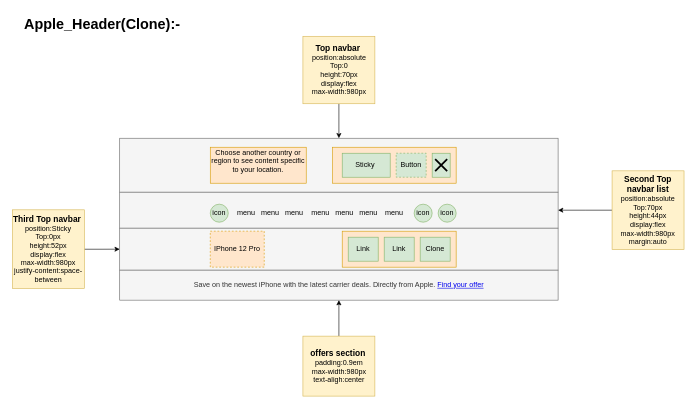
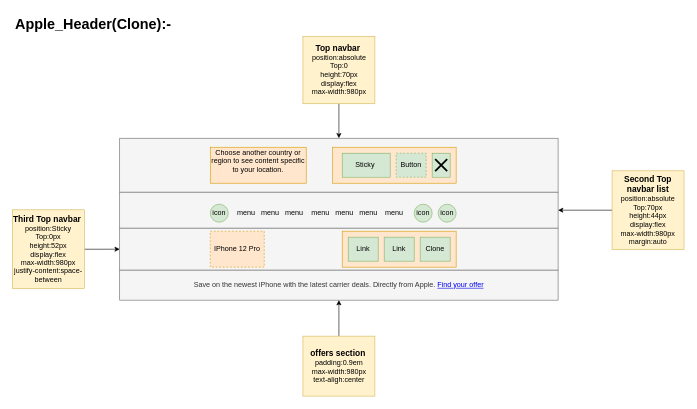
node "Apple_Header(Clone):-": moved (117, 24) -> (108, 24)
